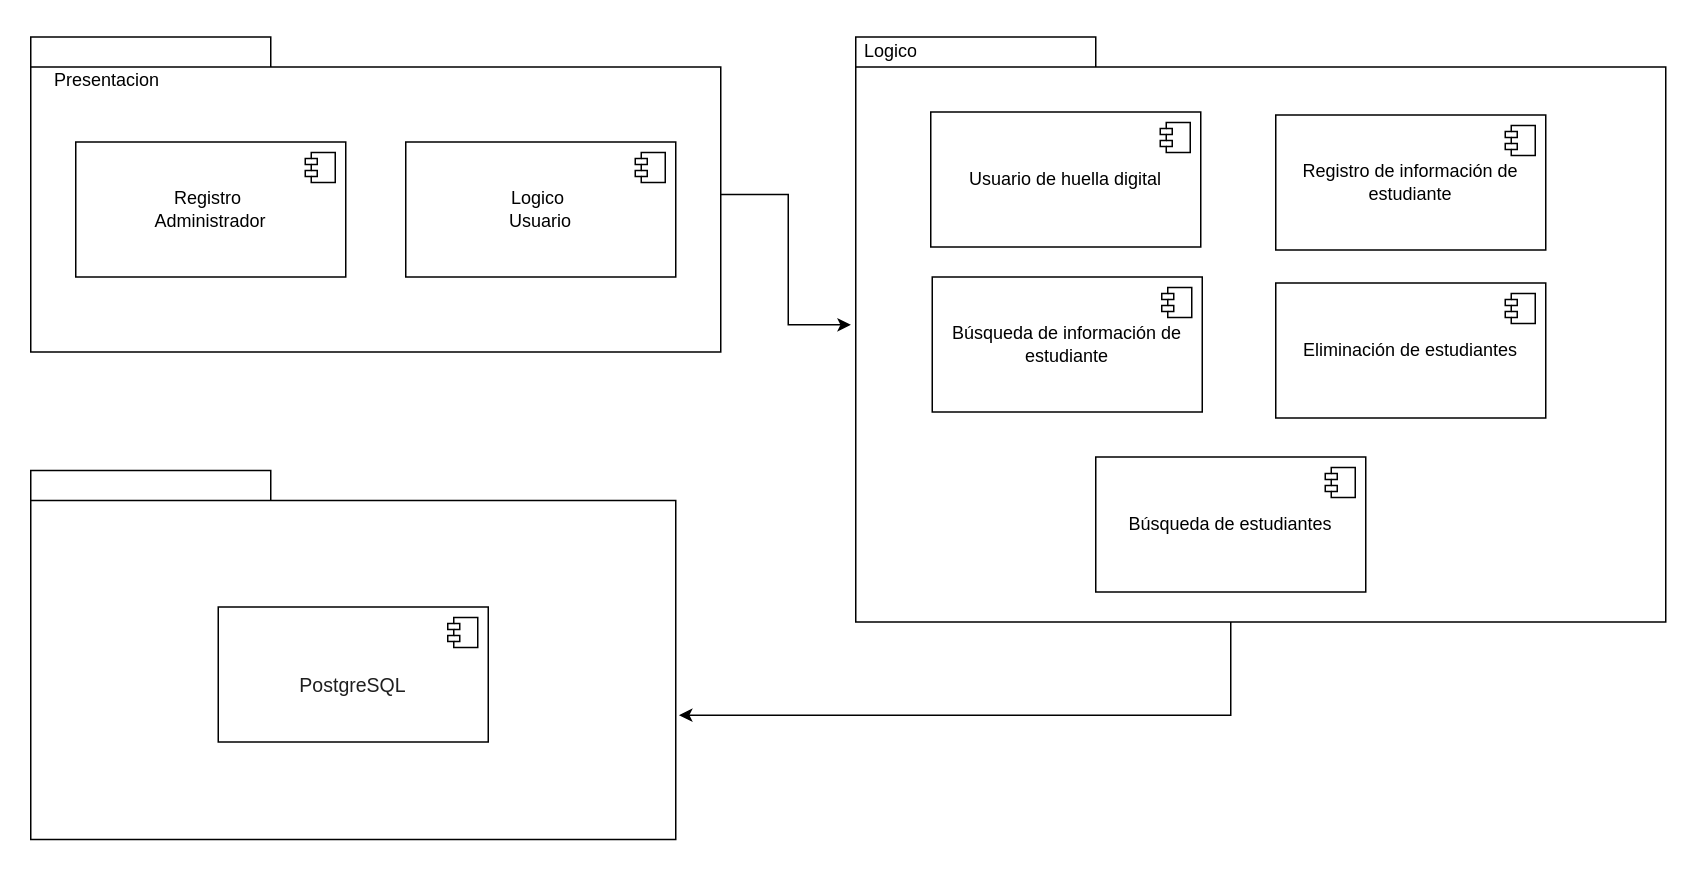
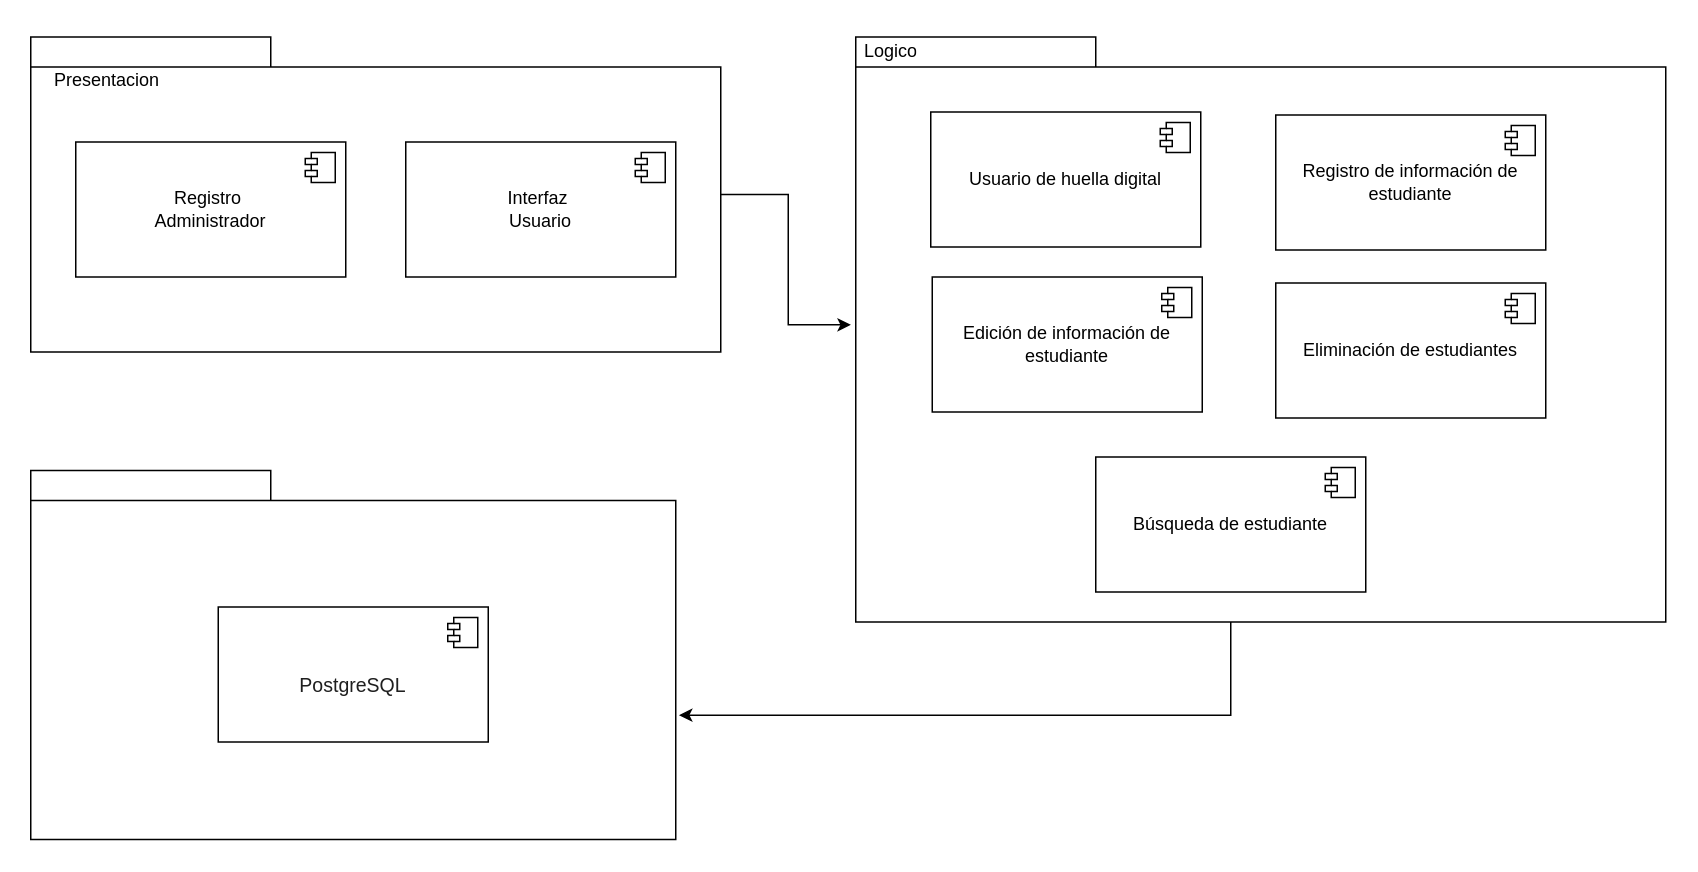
node "Logico Usuario": label "Logico Usuario" -> "Interfaz Usuario"
node "Búsqueda de información de estudiante": label "Búsqueda de información de estudiante" -> "Edición de información de estudiante"
node "Búsqueda de estudiantes": label "Búsqueda de estudiantes" -> "Búsqueda de estudiante"
